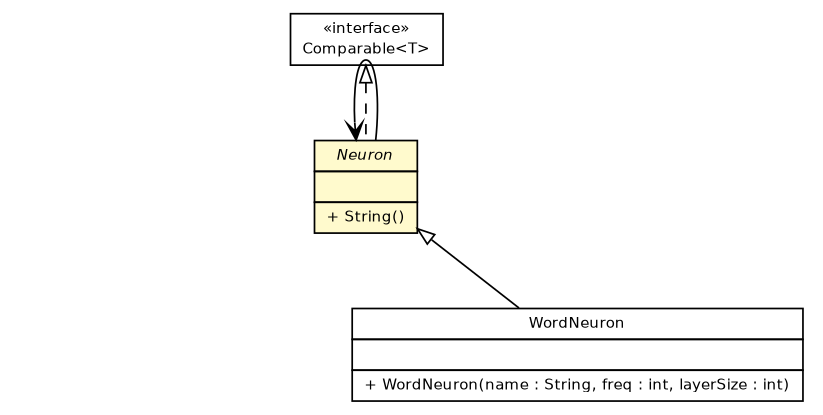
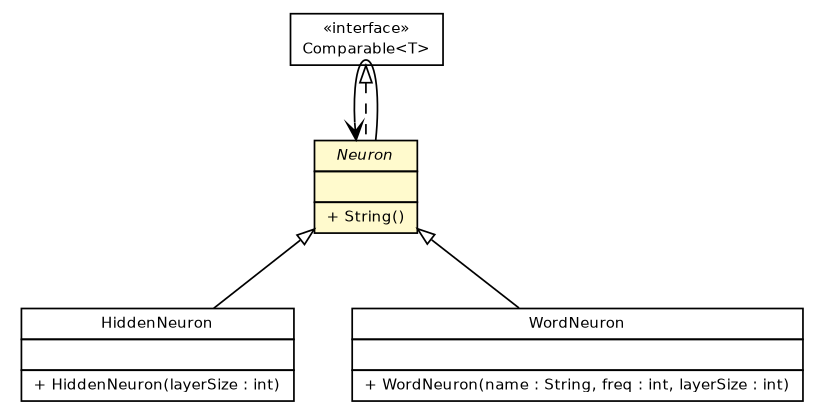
node "HiddenNeuron": added
